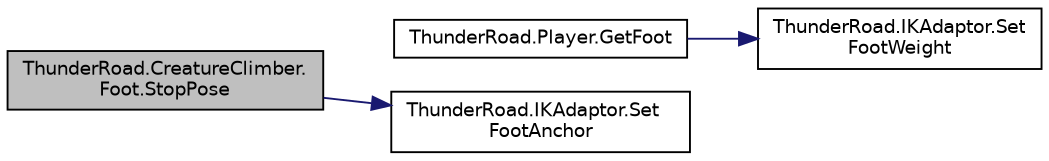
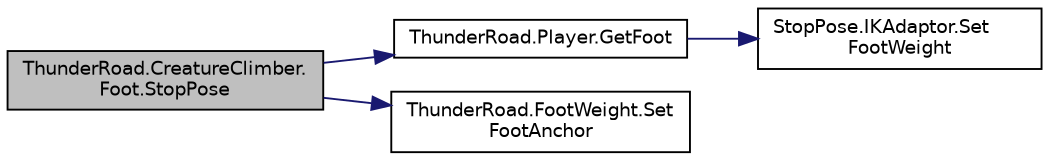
node "ThunderRoad.IKAdaptor.Set FootWeight": label "ThunderRoad.IKAdaptor.Set FootWeight" -> "StopPose.IKAdaptor.Set FootWeight"
edge "ThunderRoad.CreatureClimber. Foot.StopPose" -> "ThunderRoad.Player.GetFoot": added
node "ThunderRoad.IKAdaptor.Set FootAnchor": label "ThunderRoad.IKAdaptor.Set FootAnchor" -> "ThunderRoad.FootWeight.Set FootAnchor"
